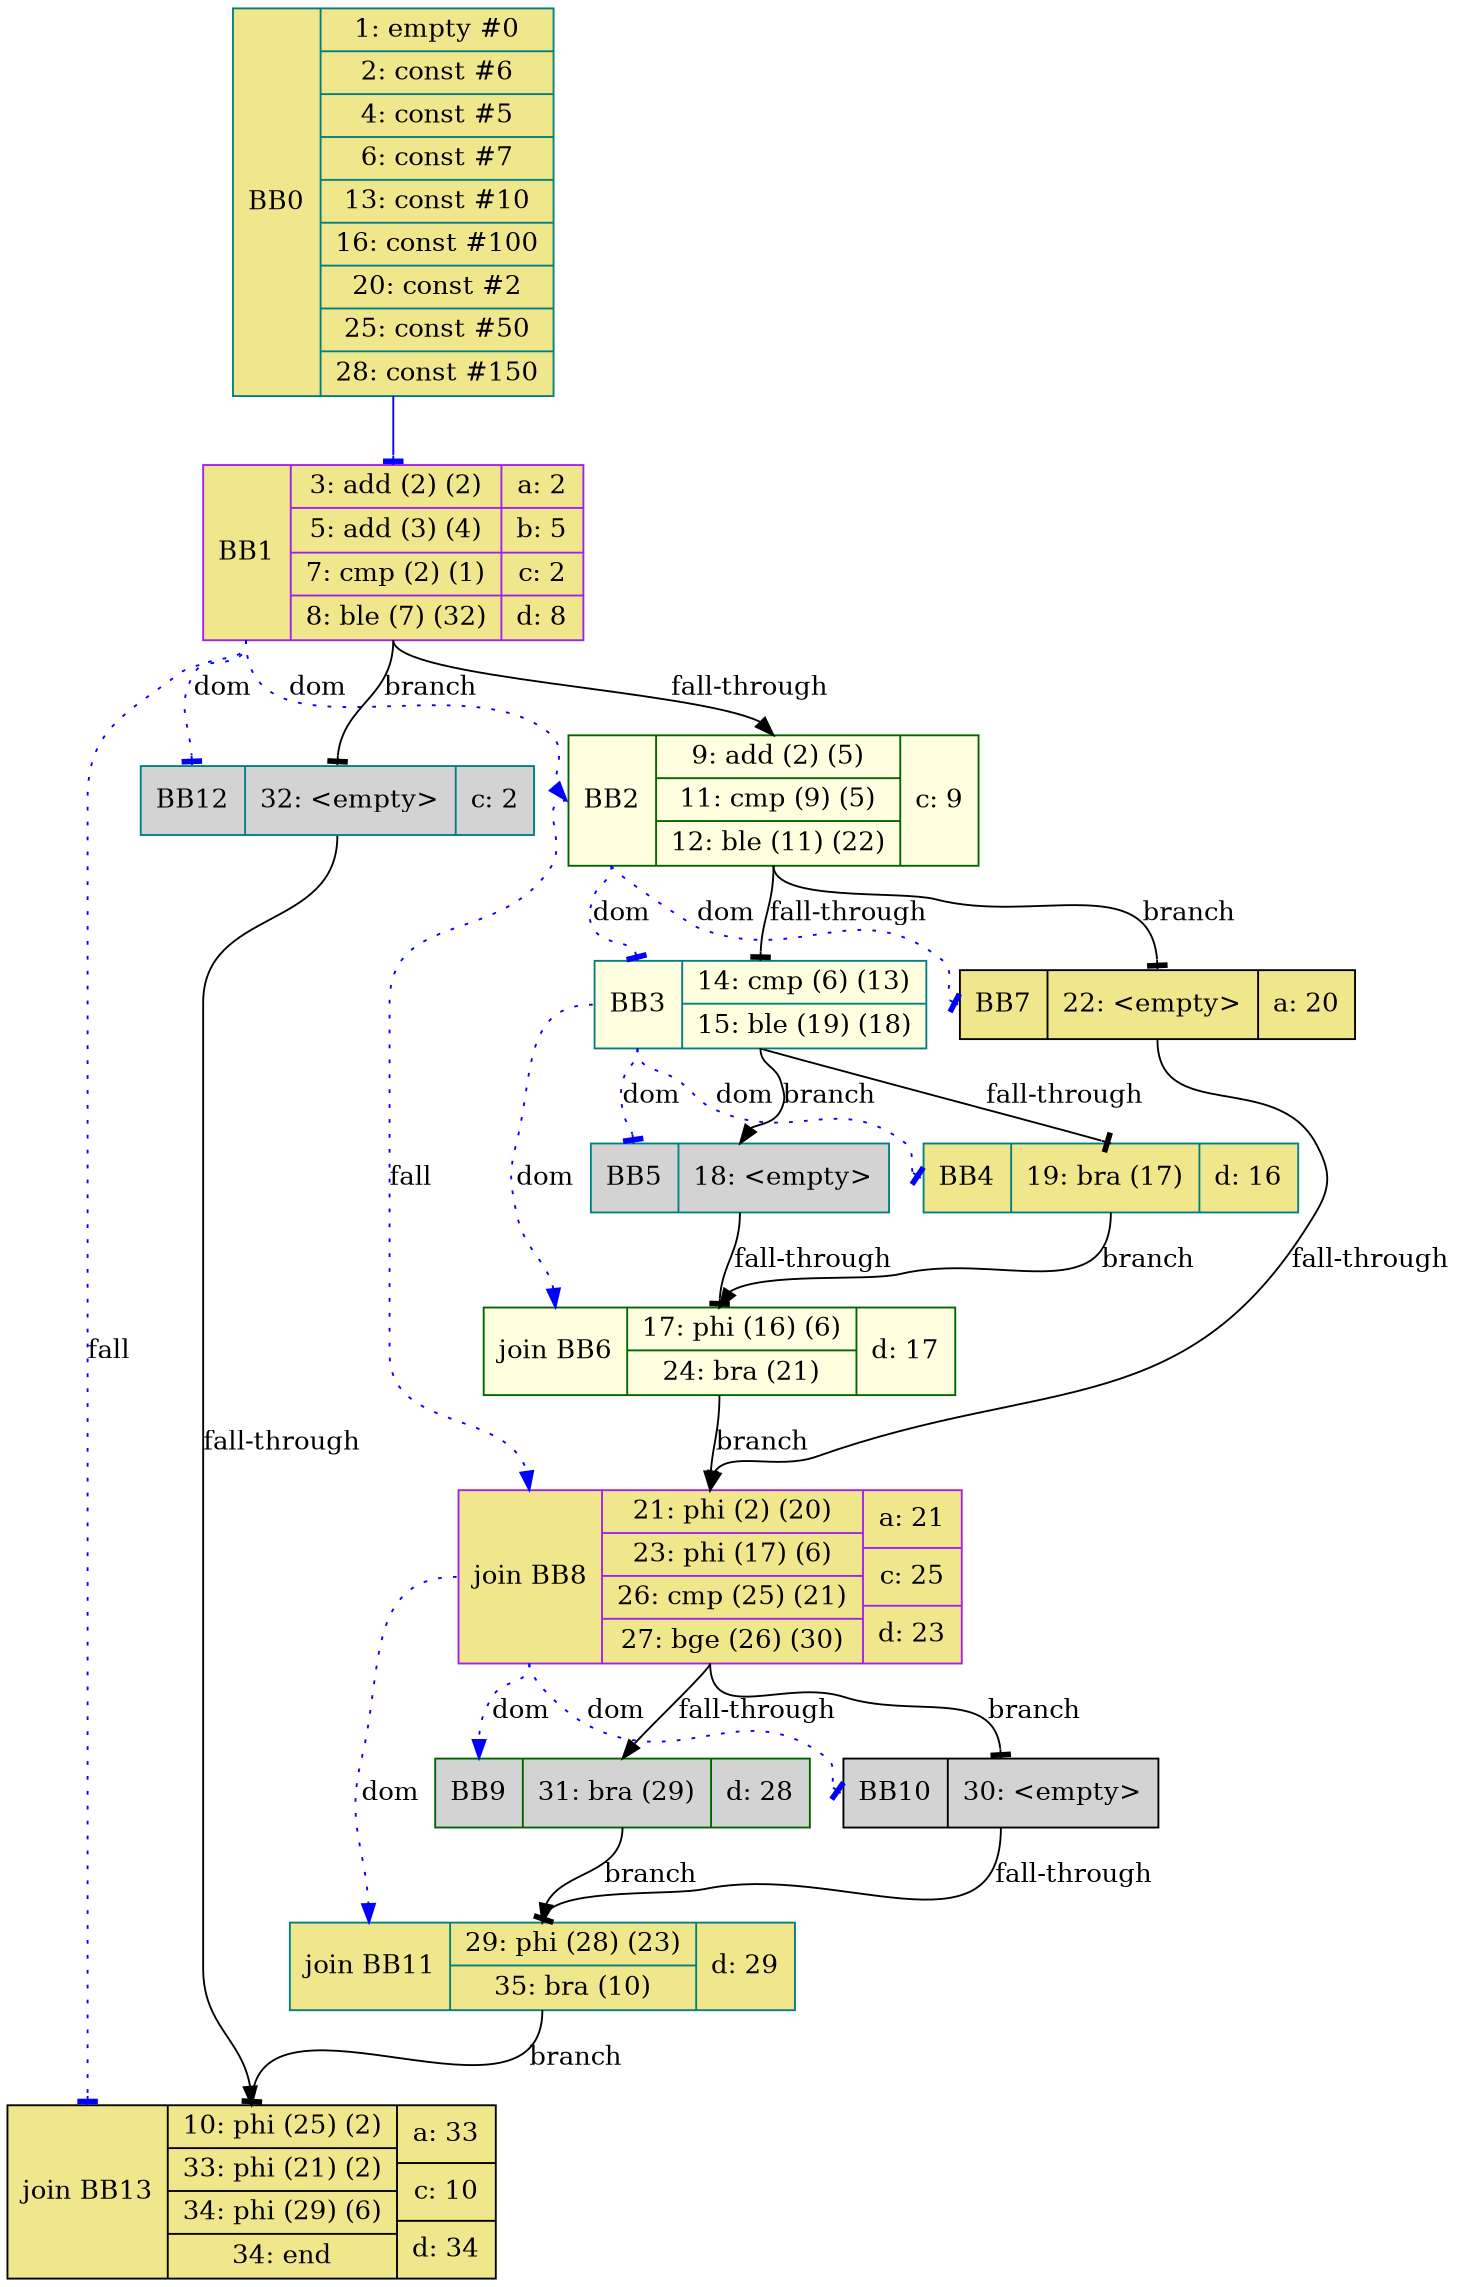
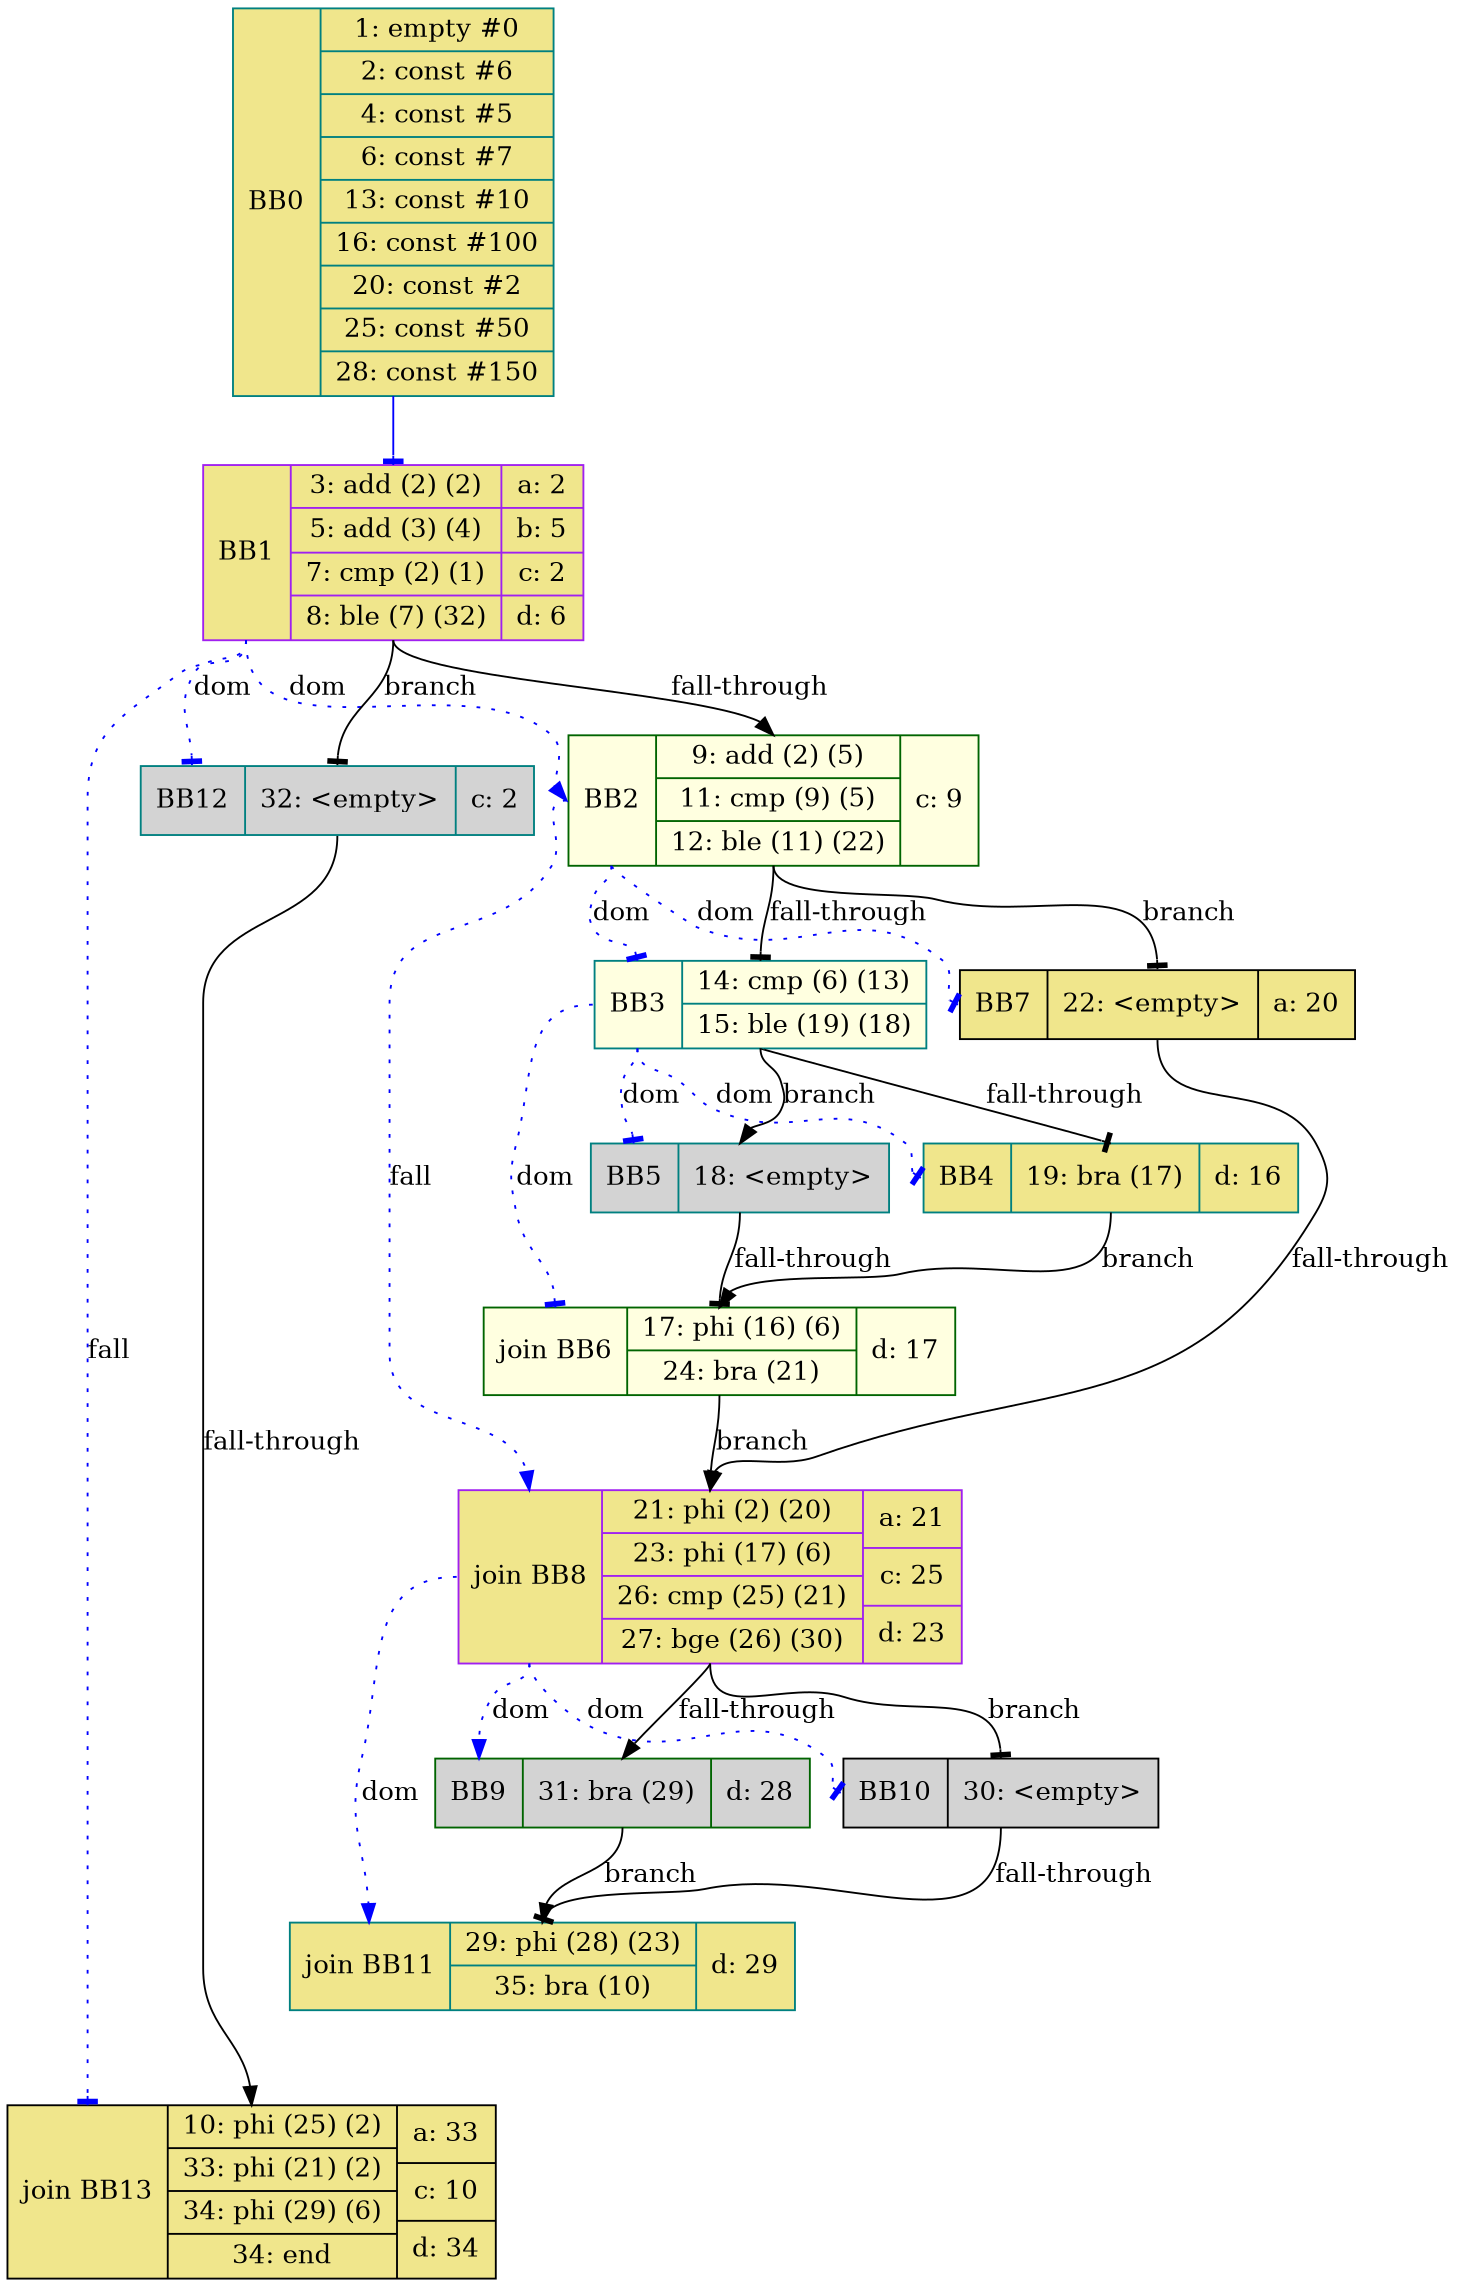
node "BB1": text "d: 8" -> "d: 6"
edge "BB3" -> "join BB6": arrowhead normal -> tee
edge "join BB11" -> "join BB13": removed, label "branch"
